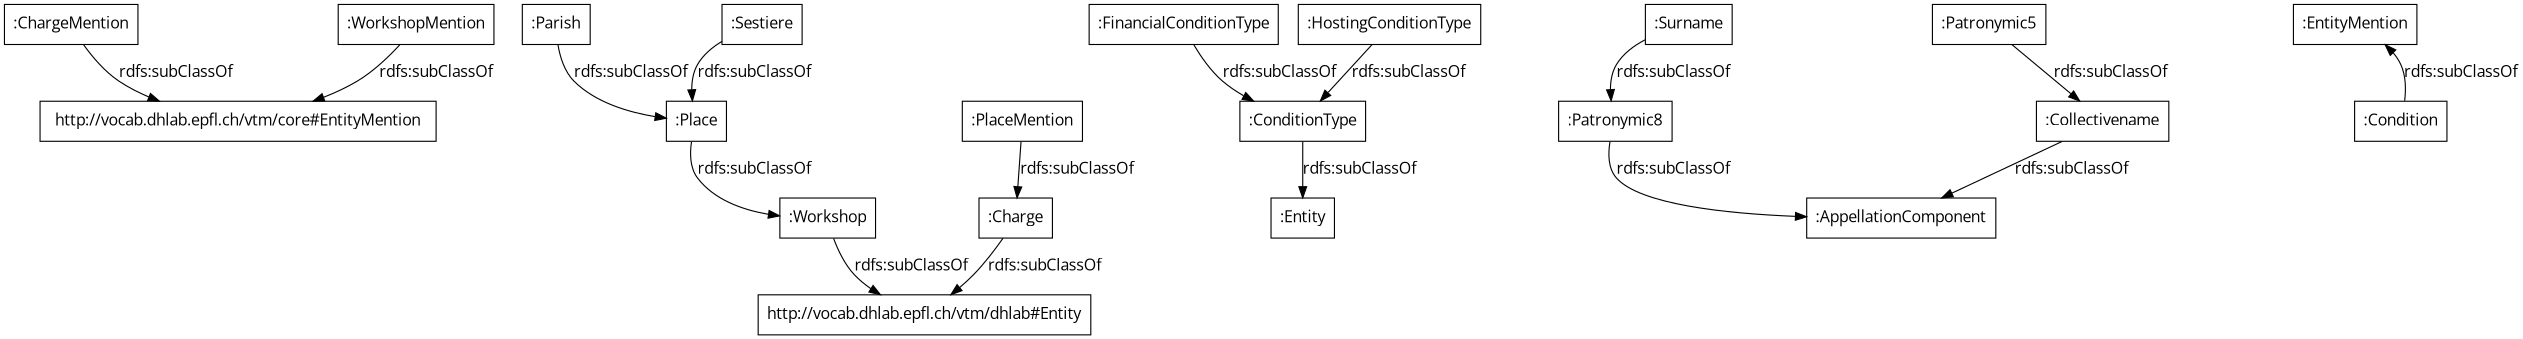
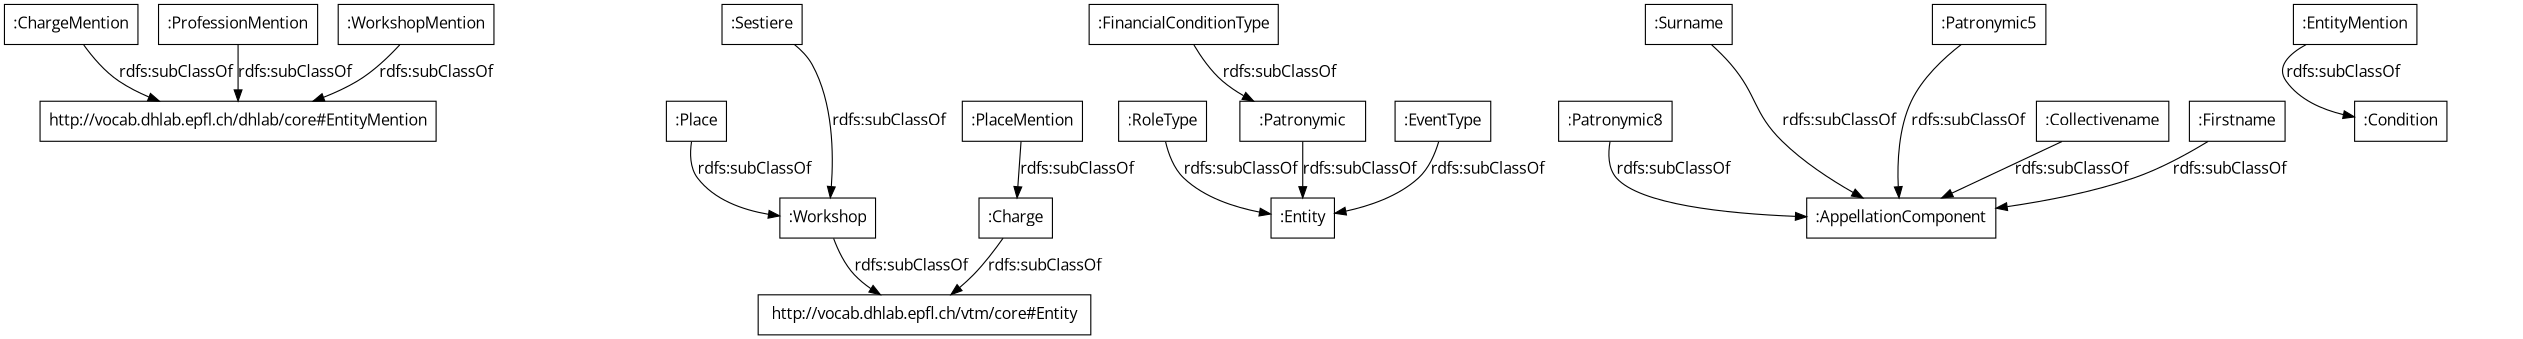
node ":ProfessionMention": added
node ":Parish": removed
node ":HostingConditionType": removed
edge ":Surname" -> ":Patronymic8": now ":Surname" -> ":AppellationComponent"
edge ":Sestiere" -> ":Place": now ":Sestiere" -> ":Workshop"
edge ":Patronymic5" -> ":Collectivename": now ":Patronymic5" -> ":AppellationComponent"
edge ":Condition" -> ":EntityMention": reversed
node "http://vocab.dhlab.epfl.ch/vtm/core#EntityMention": label "http://vocab.dhlab.epfl.ch/vtm/core#EntityMention" -> "http://vocab.dhlab.epfl.ch/dhlab/core#EntityMention"
node ":RoleType": added
node ":ConditionType": label ":ConditionType" -> ":Patronymic"
node ":EventType": added
node ":Firstname": added
node "http://vocab.dhlab.epfl.ch/vtm/dhlab#Entity": label "http://vocab.dhlab.epfl.ch/vtm/dhlab#Entity" -> "http://vocab.dhlab.epfl.ch/vtm/core#Entity"
